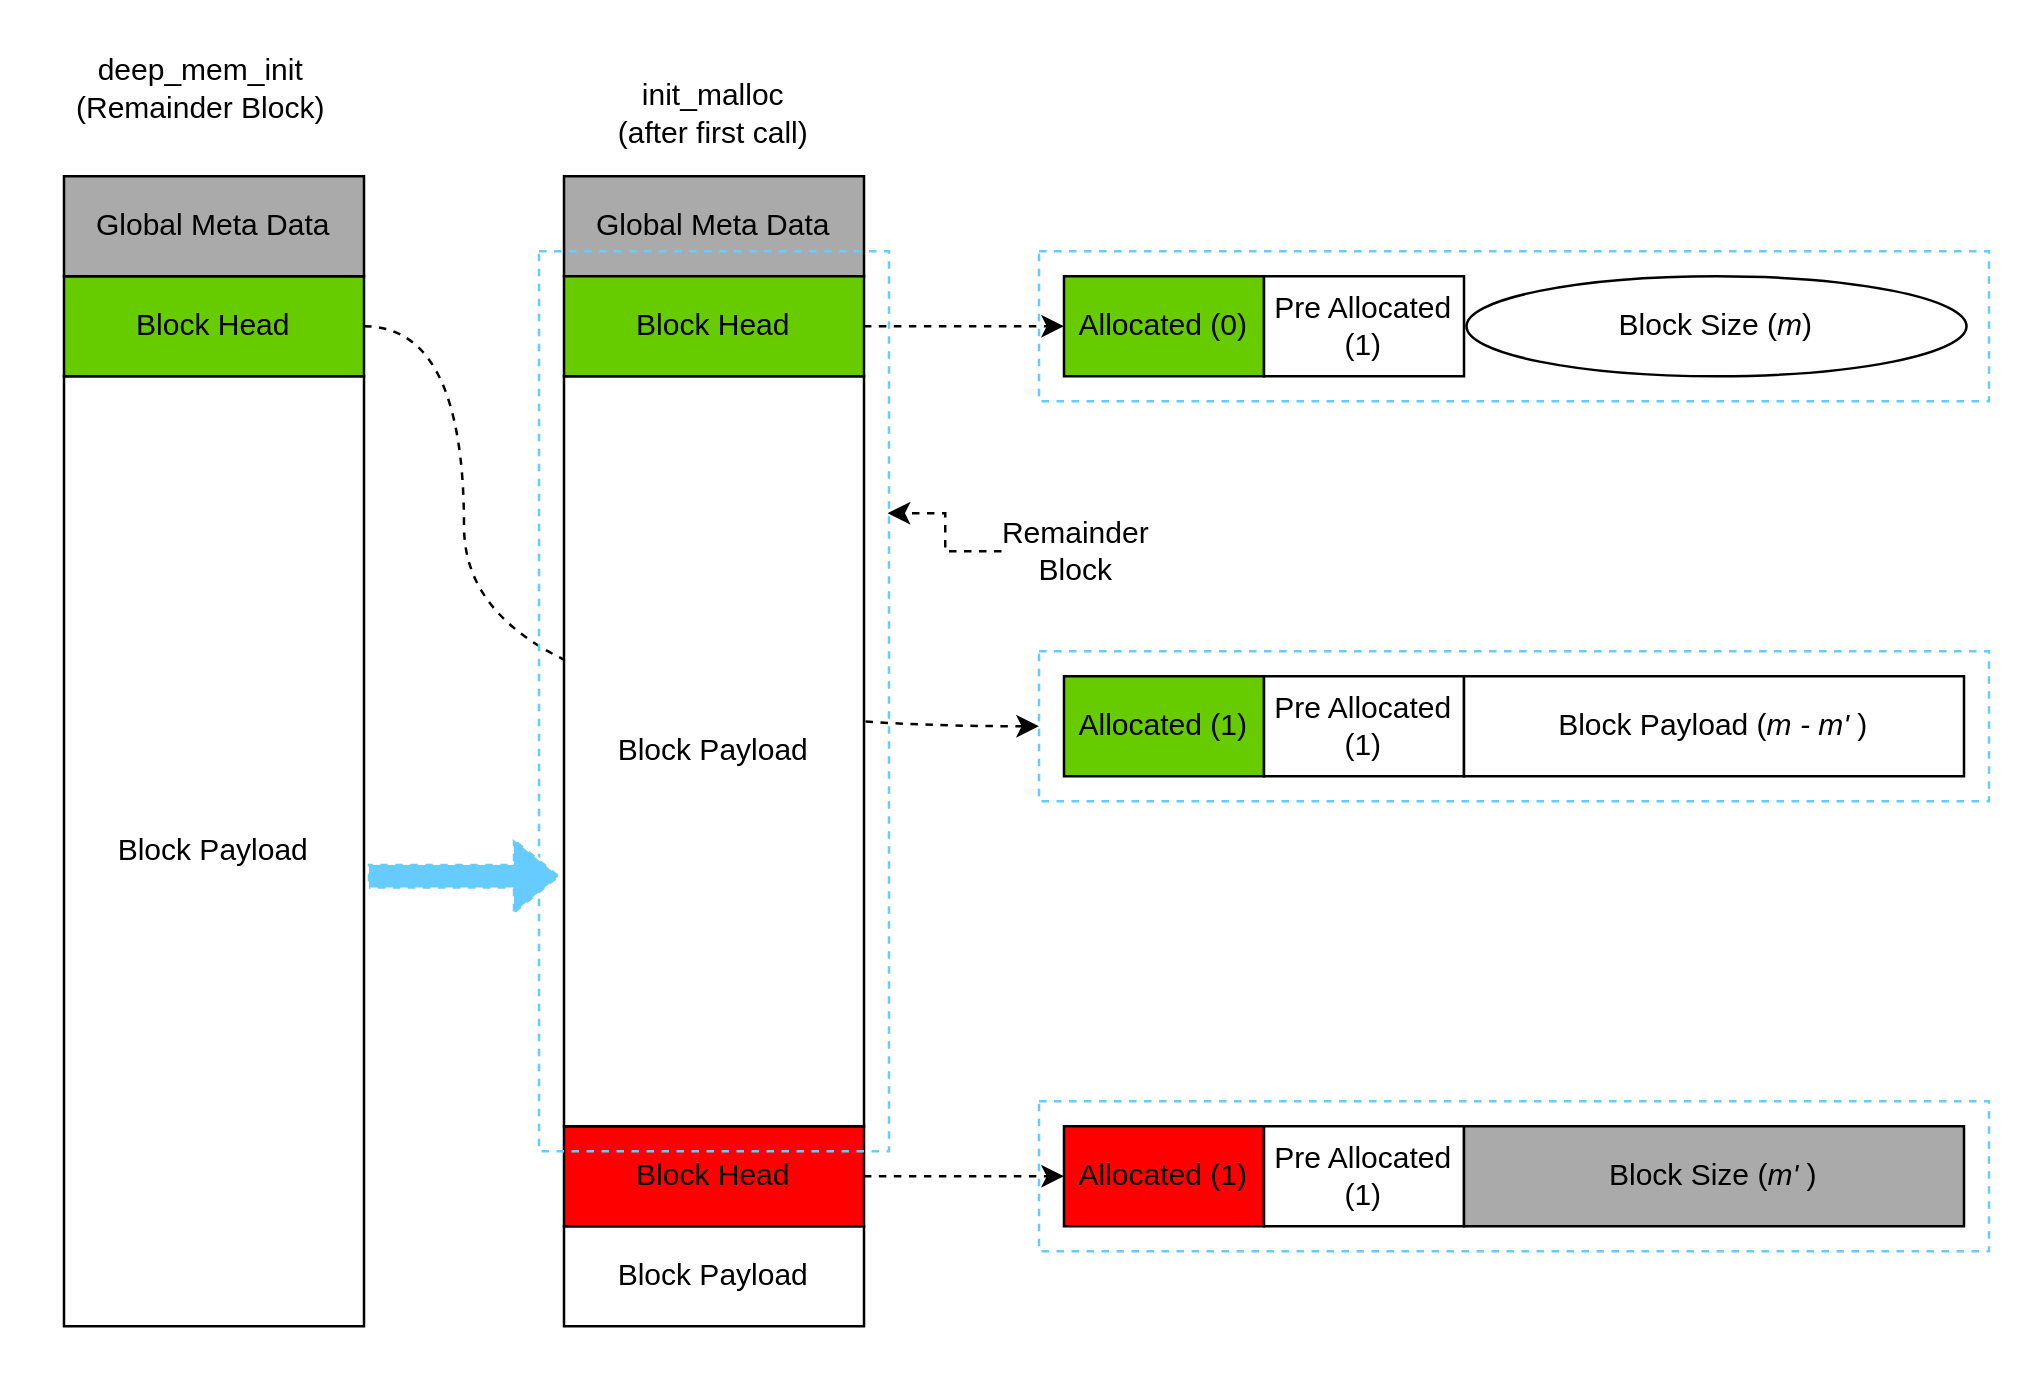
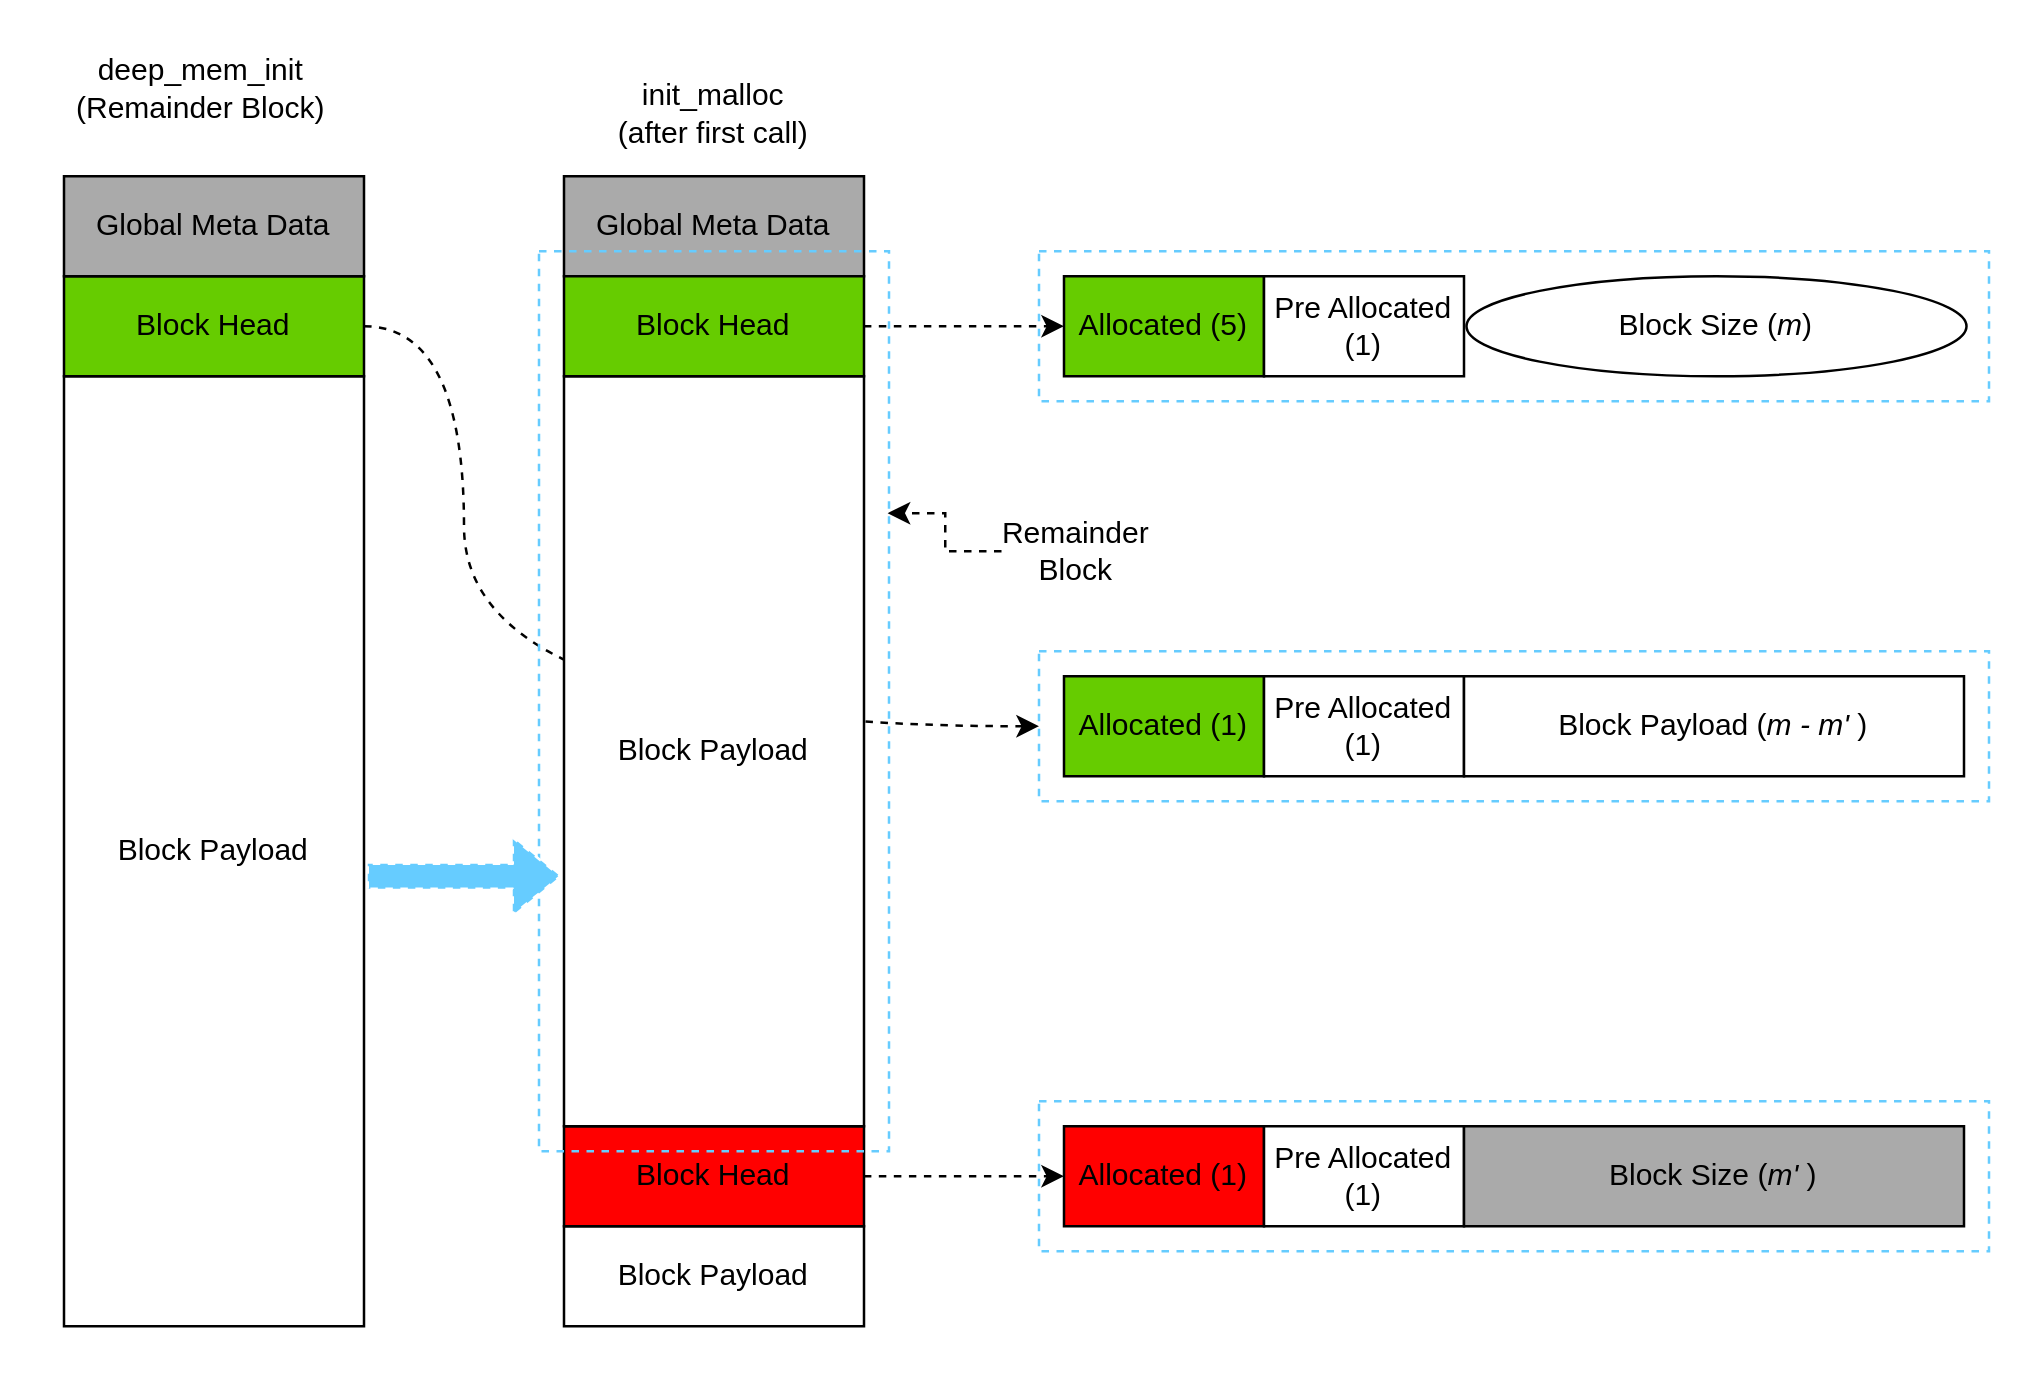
node "Allocated (0)": label "Allocated (0)" -> "Allocated (5)"
